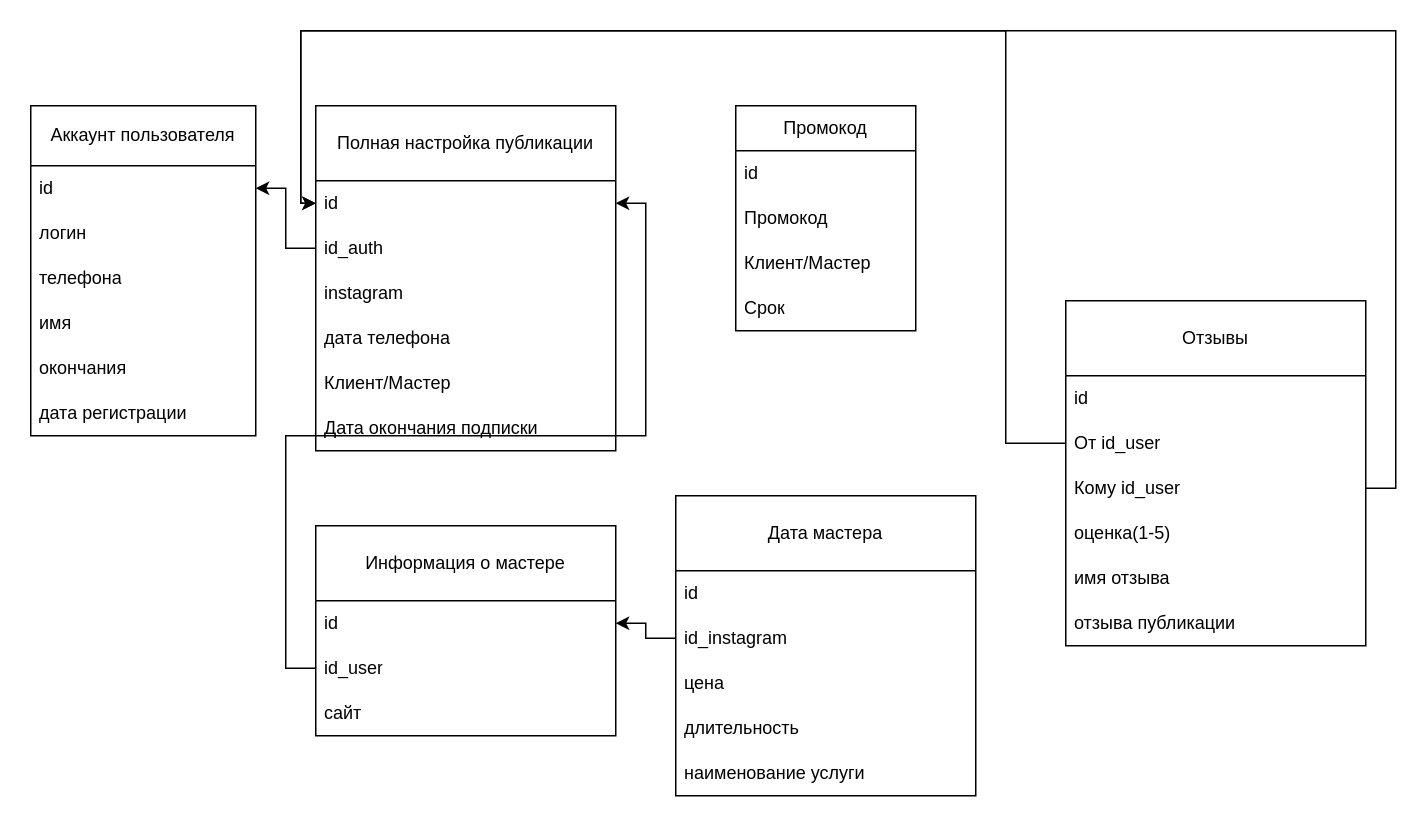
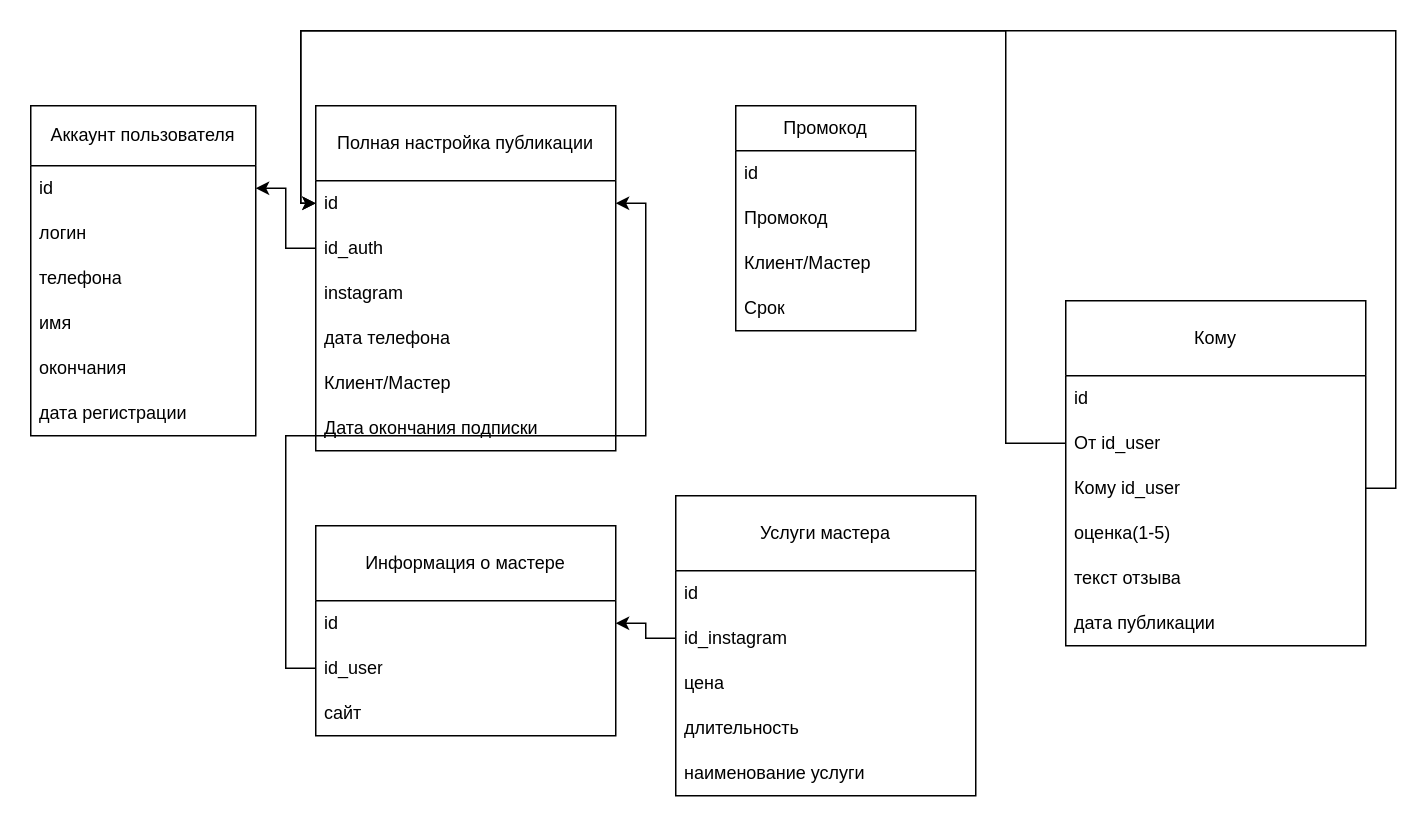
node "Отзывы": label "Отзывы" -> "Кому"
node "Дата мастера": label "Дата мастера" -> "Услуги мастера"
node "имя отзыва": label "имя отзыва" -> "текст отзыва"
node "отзыва публикации": label "отзыва публикации" -> "дата публикации"
